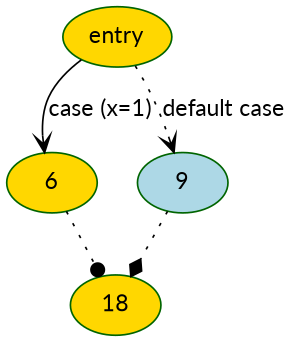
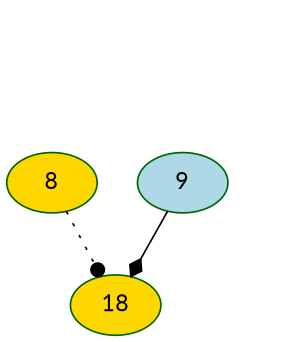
node "entry": removed
node "6": label "6" -> "8"
edge "9" -> "18": style dotted -> solid
